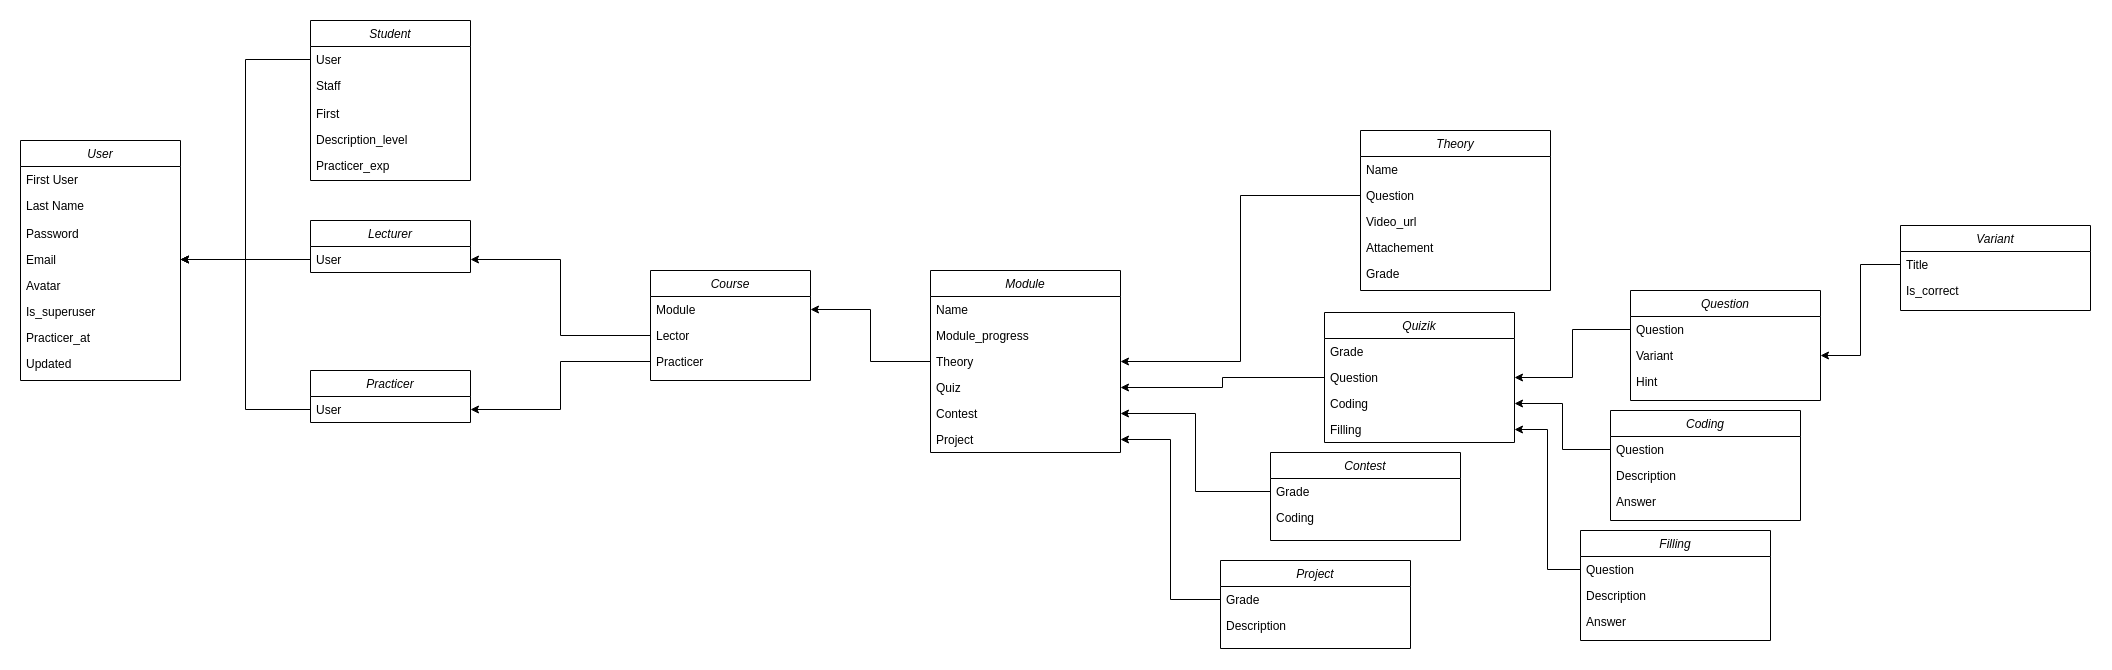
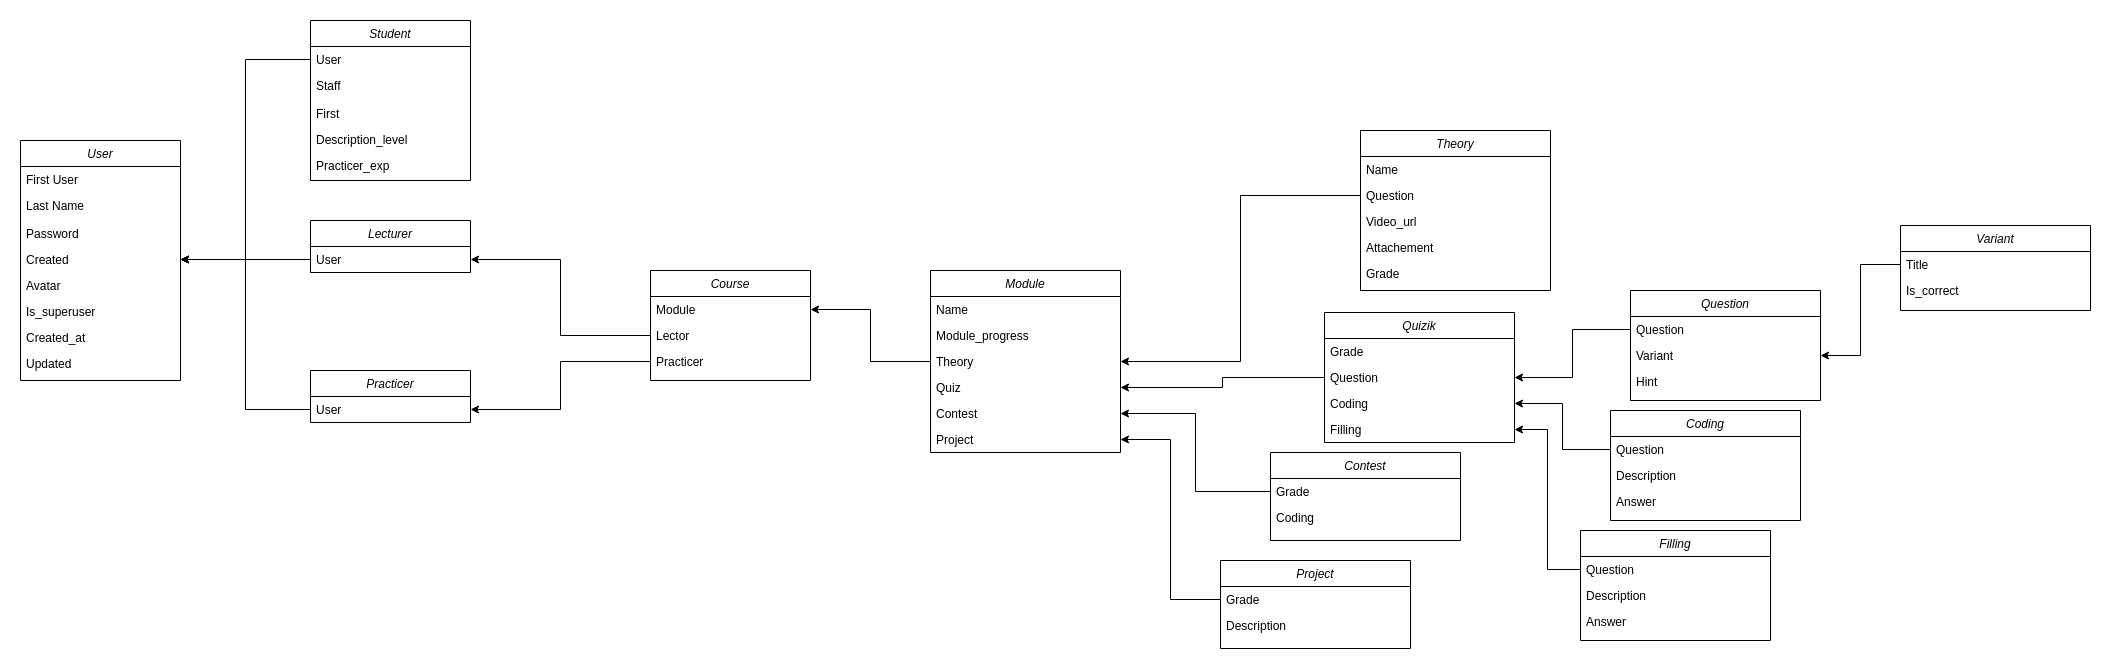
node "Email": label "Email" -> "Created"
node "Practicer_at": label "Practicer_at" -> "Created_at"
